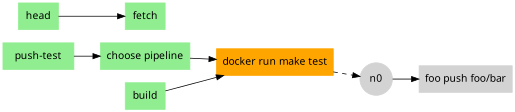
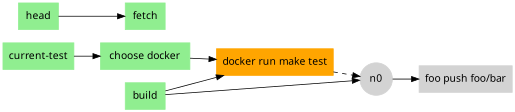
node "push-test": label "push-test" -> "current-test"
node "choose pipeline": label "choose pipeline" -> "choose docker"
edge "build" -> "n0": added
